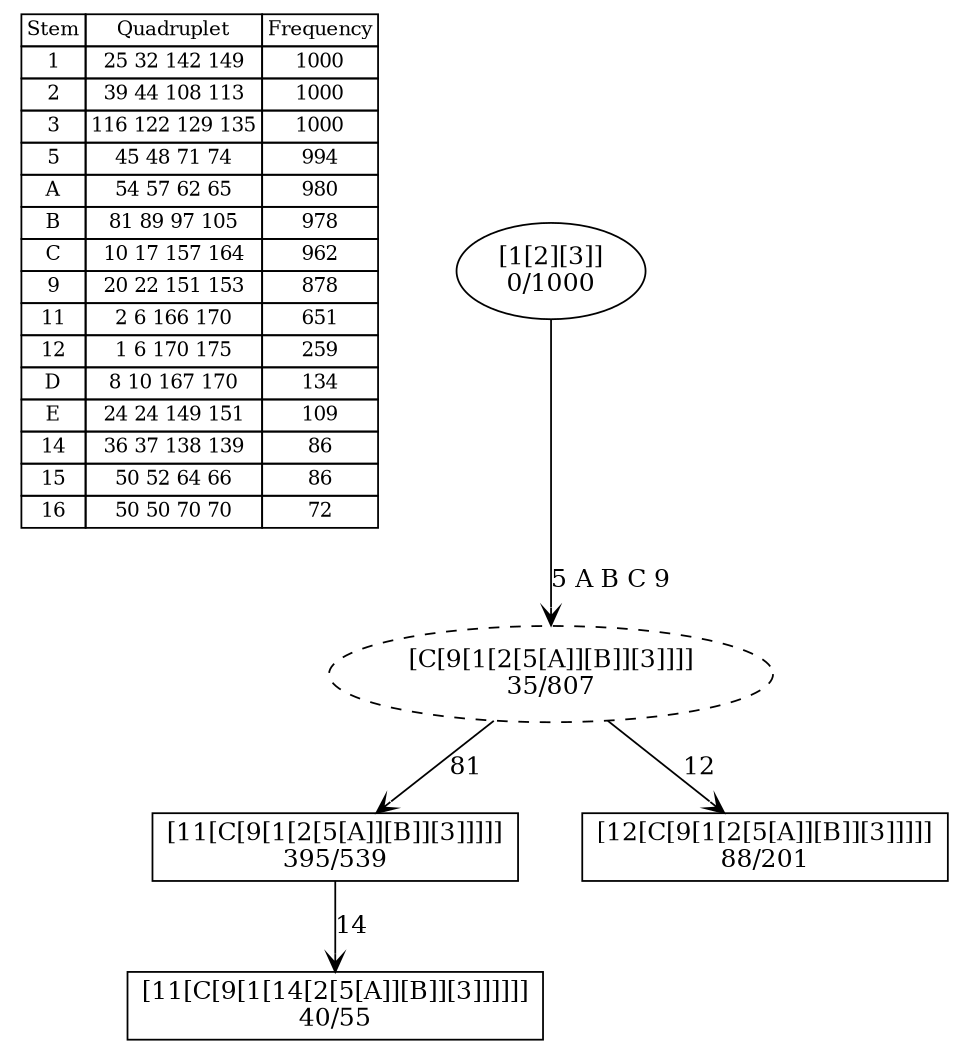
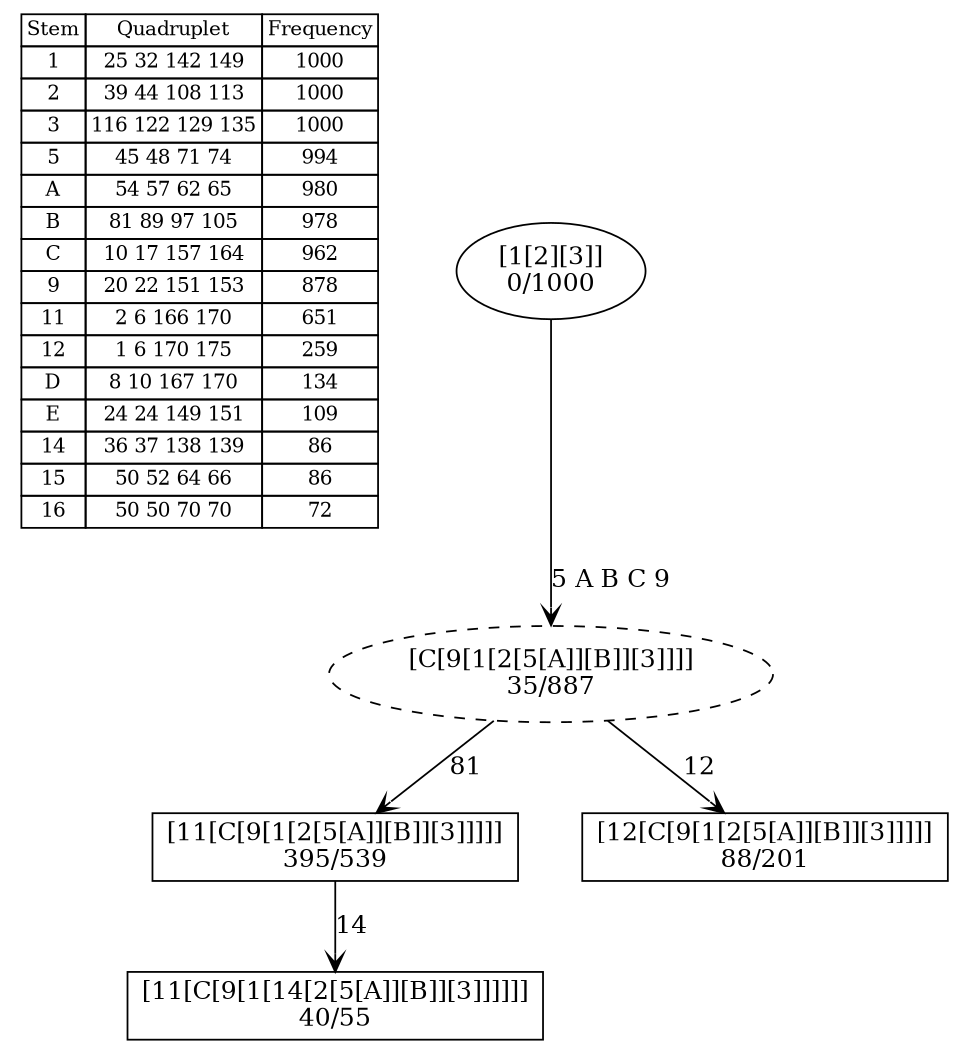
node "[C[9[1[2[5[A]][B]][3]]]] 35/807": label "[C[9[1[2[5[A]][B]][3]]]] 35/807" -> "[C[9[1[2[5[A]][B]][3]]]] 35/887"
